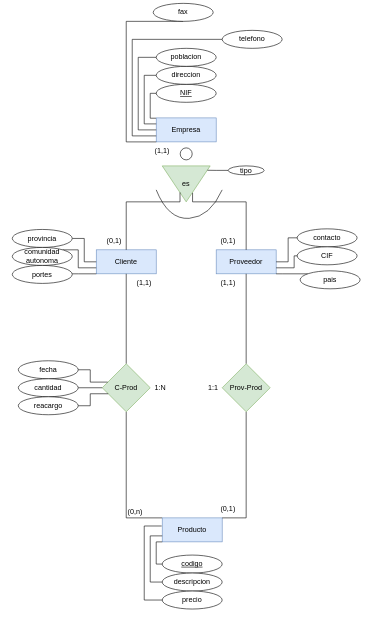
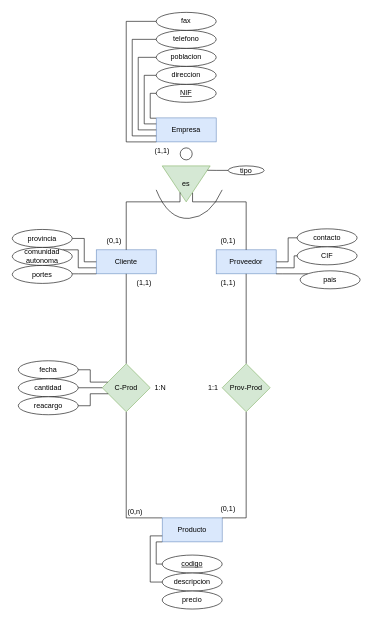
node "fax": moved (183, 12) -> (186, 21)
node "telefono": moved (252, 39) -> (186, 39)
edge "Producto" -- "precio": removed
